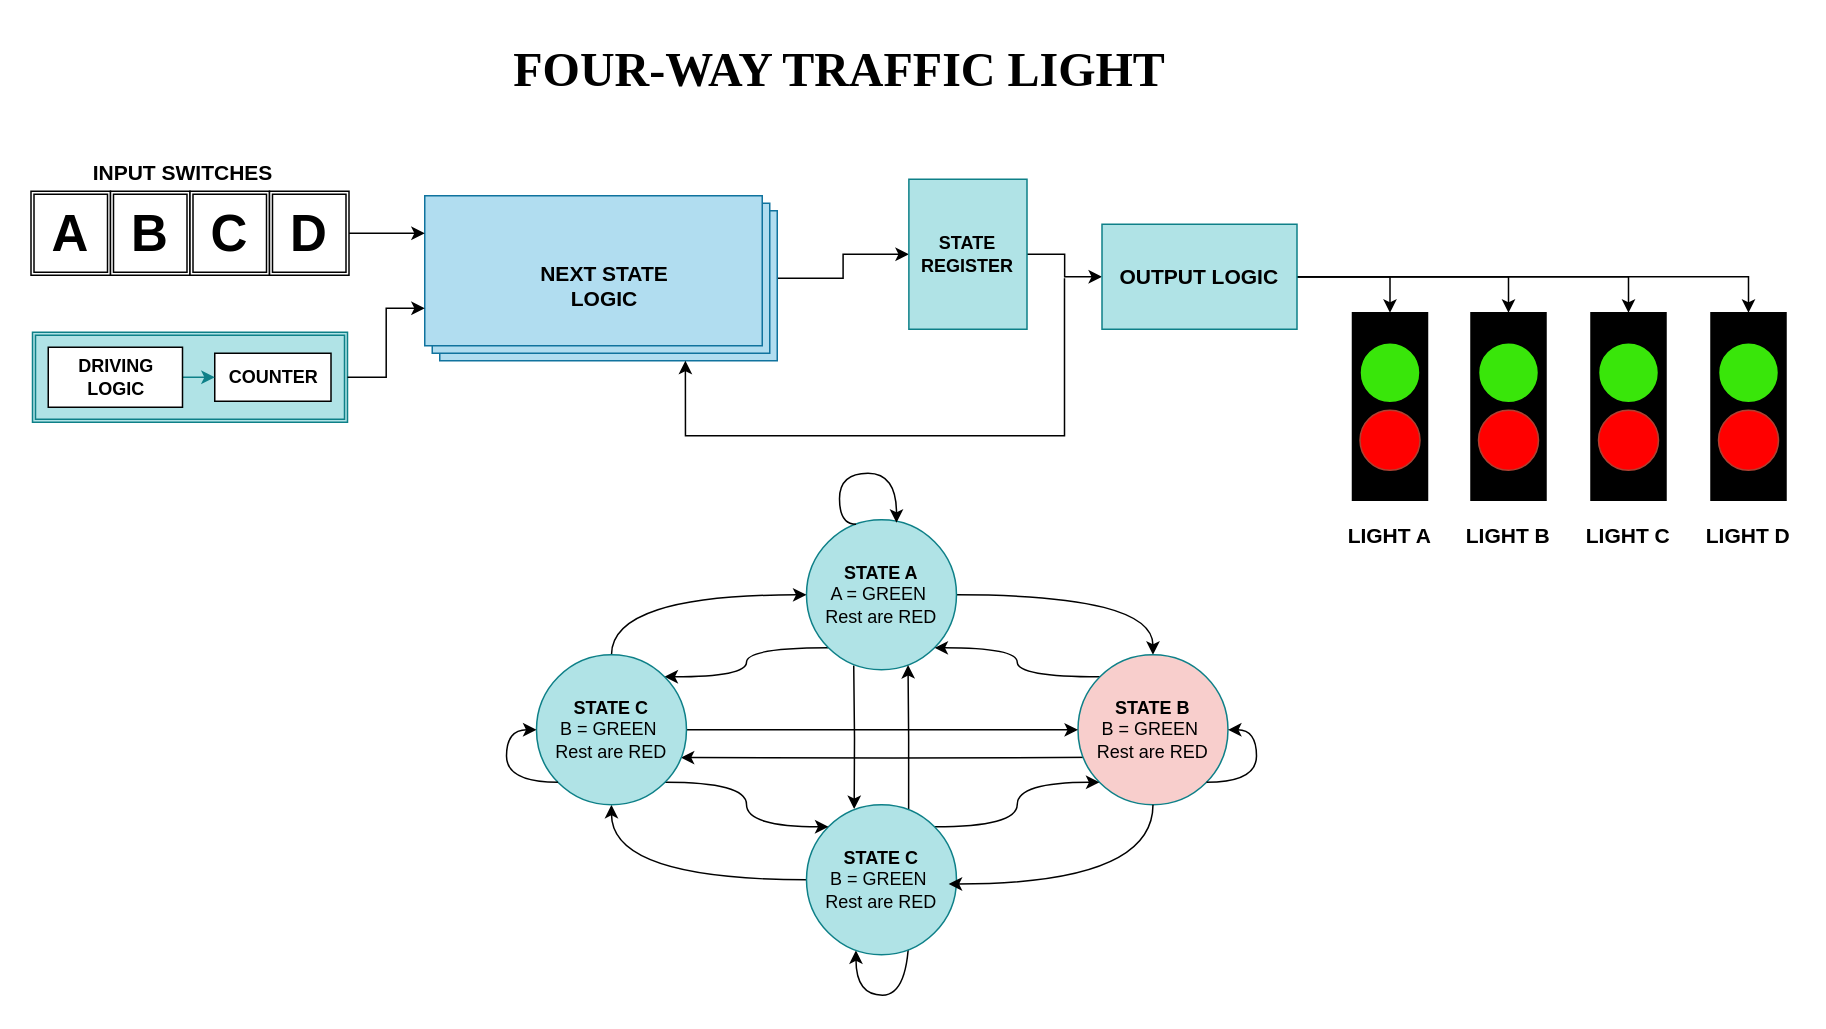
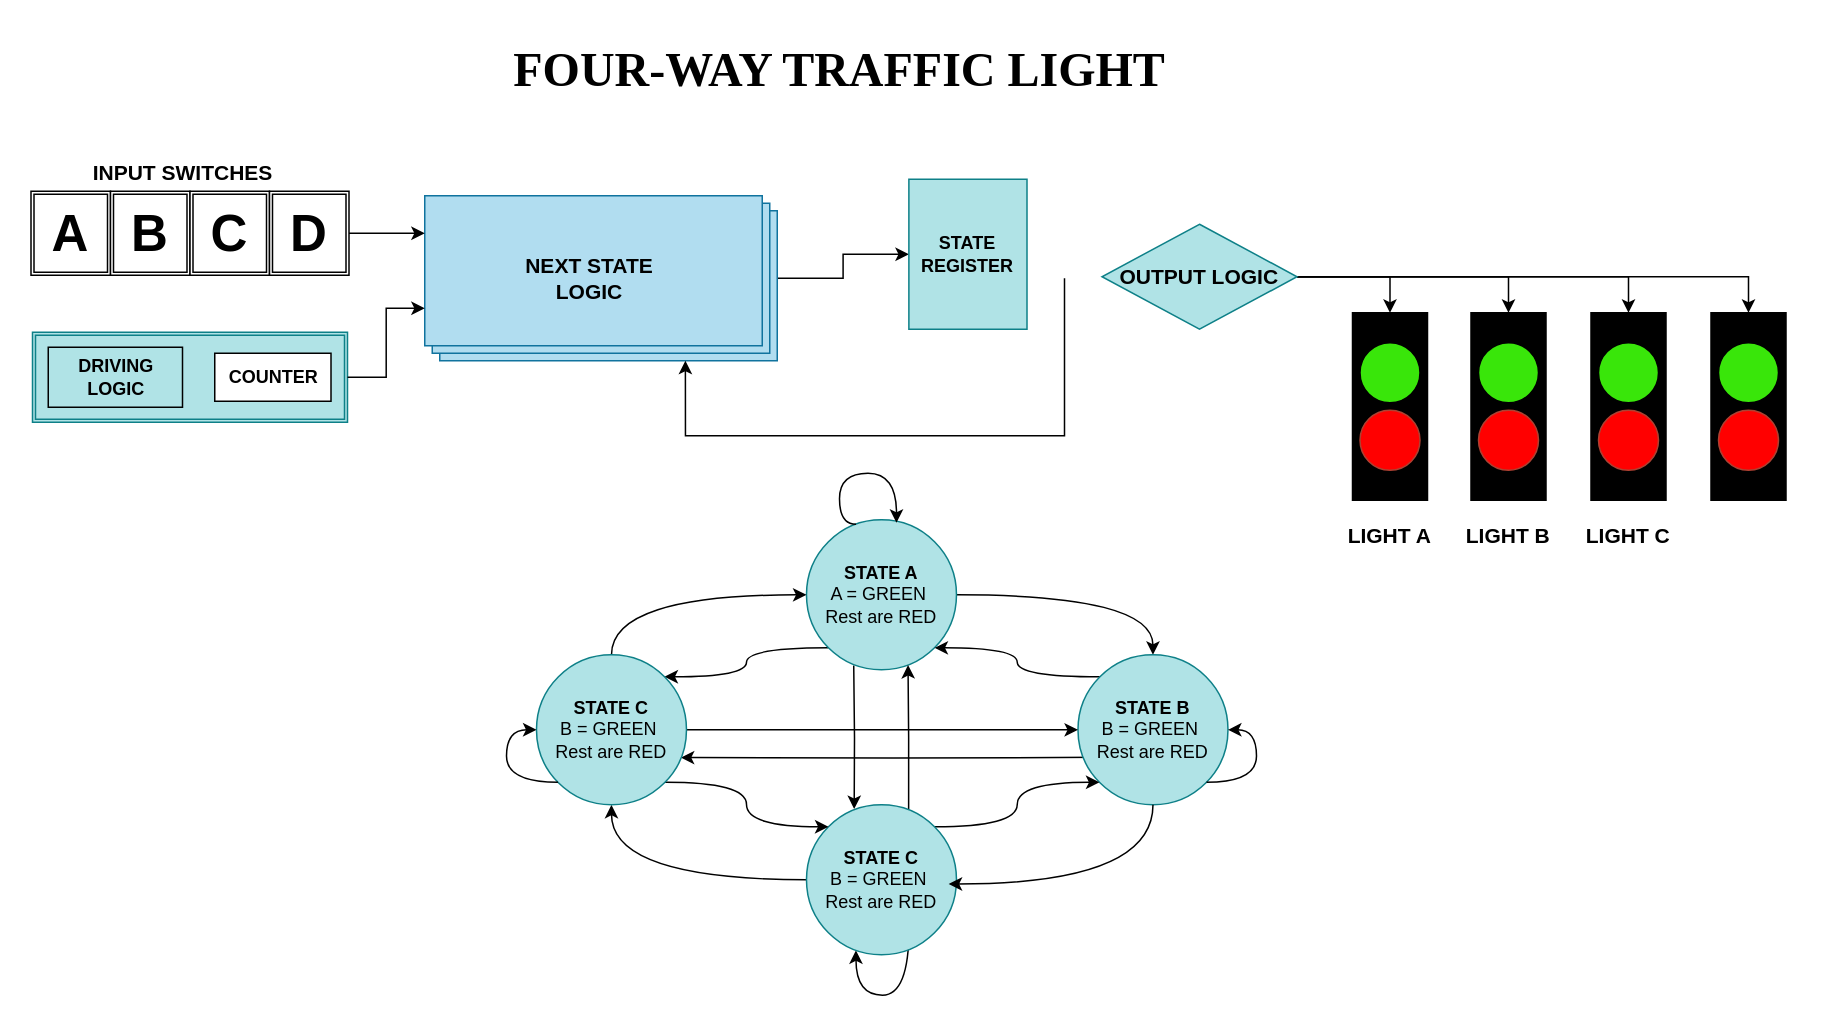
edge "STATE REGISTER" -> "OUTPUT LOGIC": removed
node "OUTPUT LOGIC": shape rectangle -> diamond
node "NEXT STATE LOGIC": moved (605, 286) -> (590, 278)
node "DRIVING LOGIC": fillcolor #ffffff -> #b0e3e6
edge "DRIVING LOGIC" -> "COUNTER": removed
node "LIGHT D": removed
node "STATE B B = GREEN Rest are RED": fillcolor #f8cecc -> #b0e3e6
